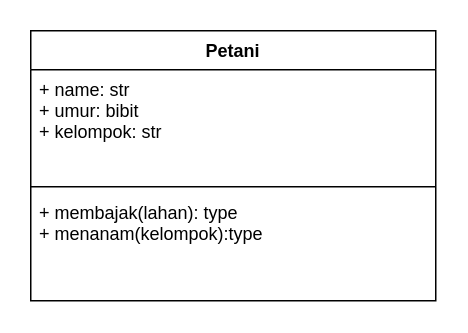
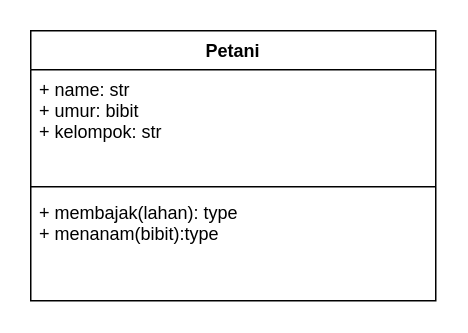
node "+ membajak(lahan): type + menanam(kelompok):type": label "+ membajak(lahan): type + menanam(kelompok):type" -> "+ membajak(lahan): type + menanam(bibit):type"
